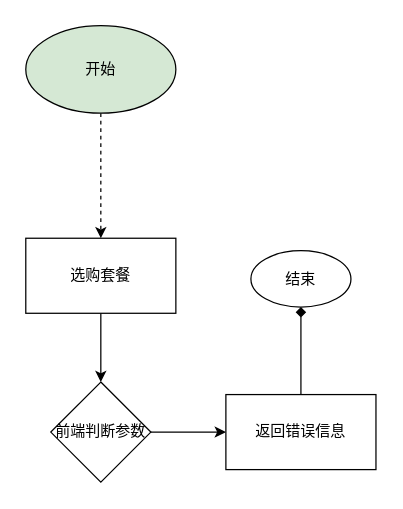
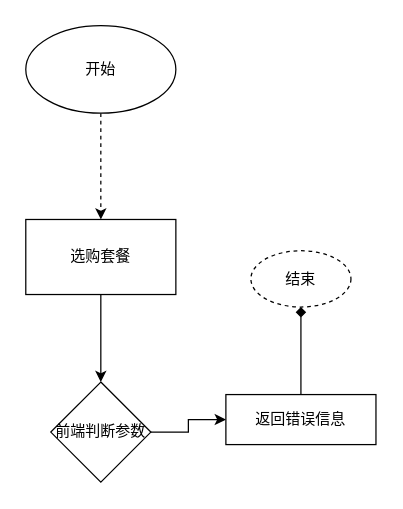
node "开始": fillcolor #d5e8d4 -> #ffffff
node "选购套餐": moved (101, 276) -> (101, 257)
node "结束": style solid -> dashed
node "返回错误信息": size 150x75 -> 150x50
